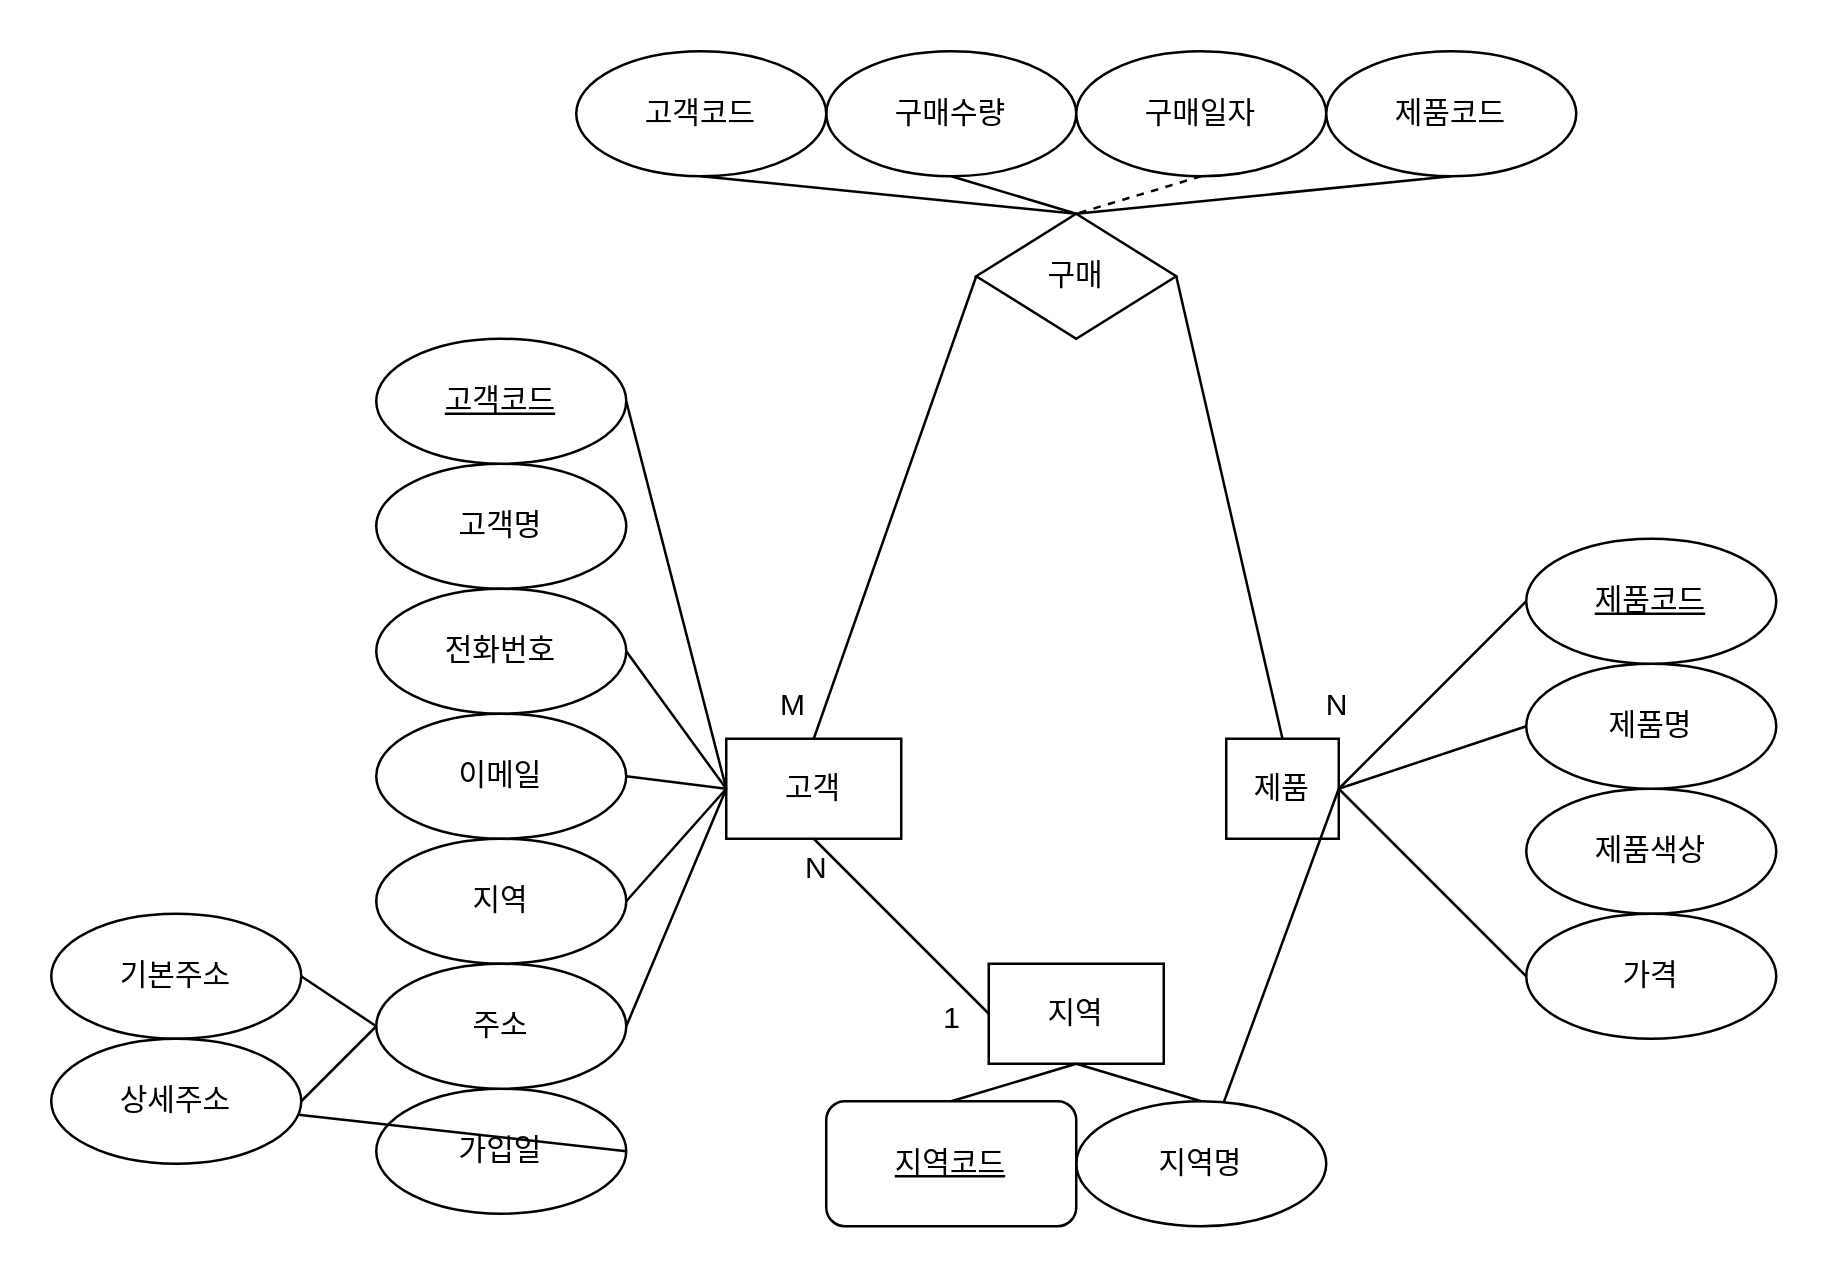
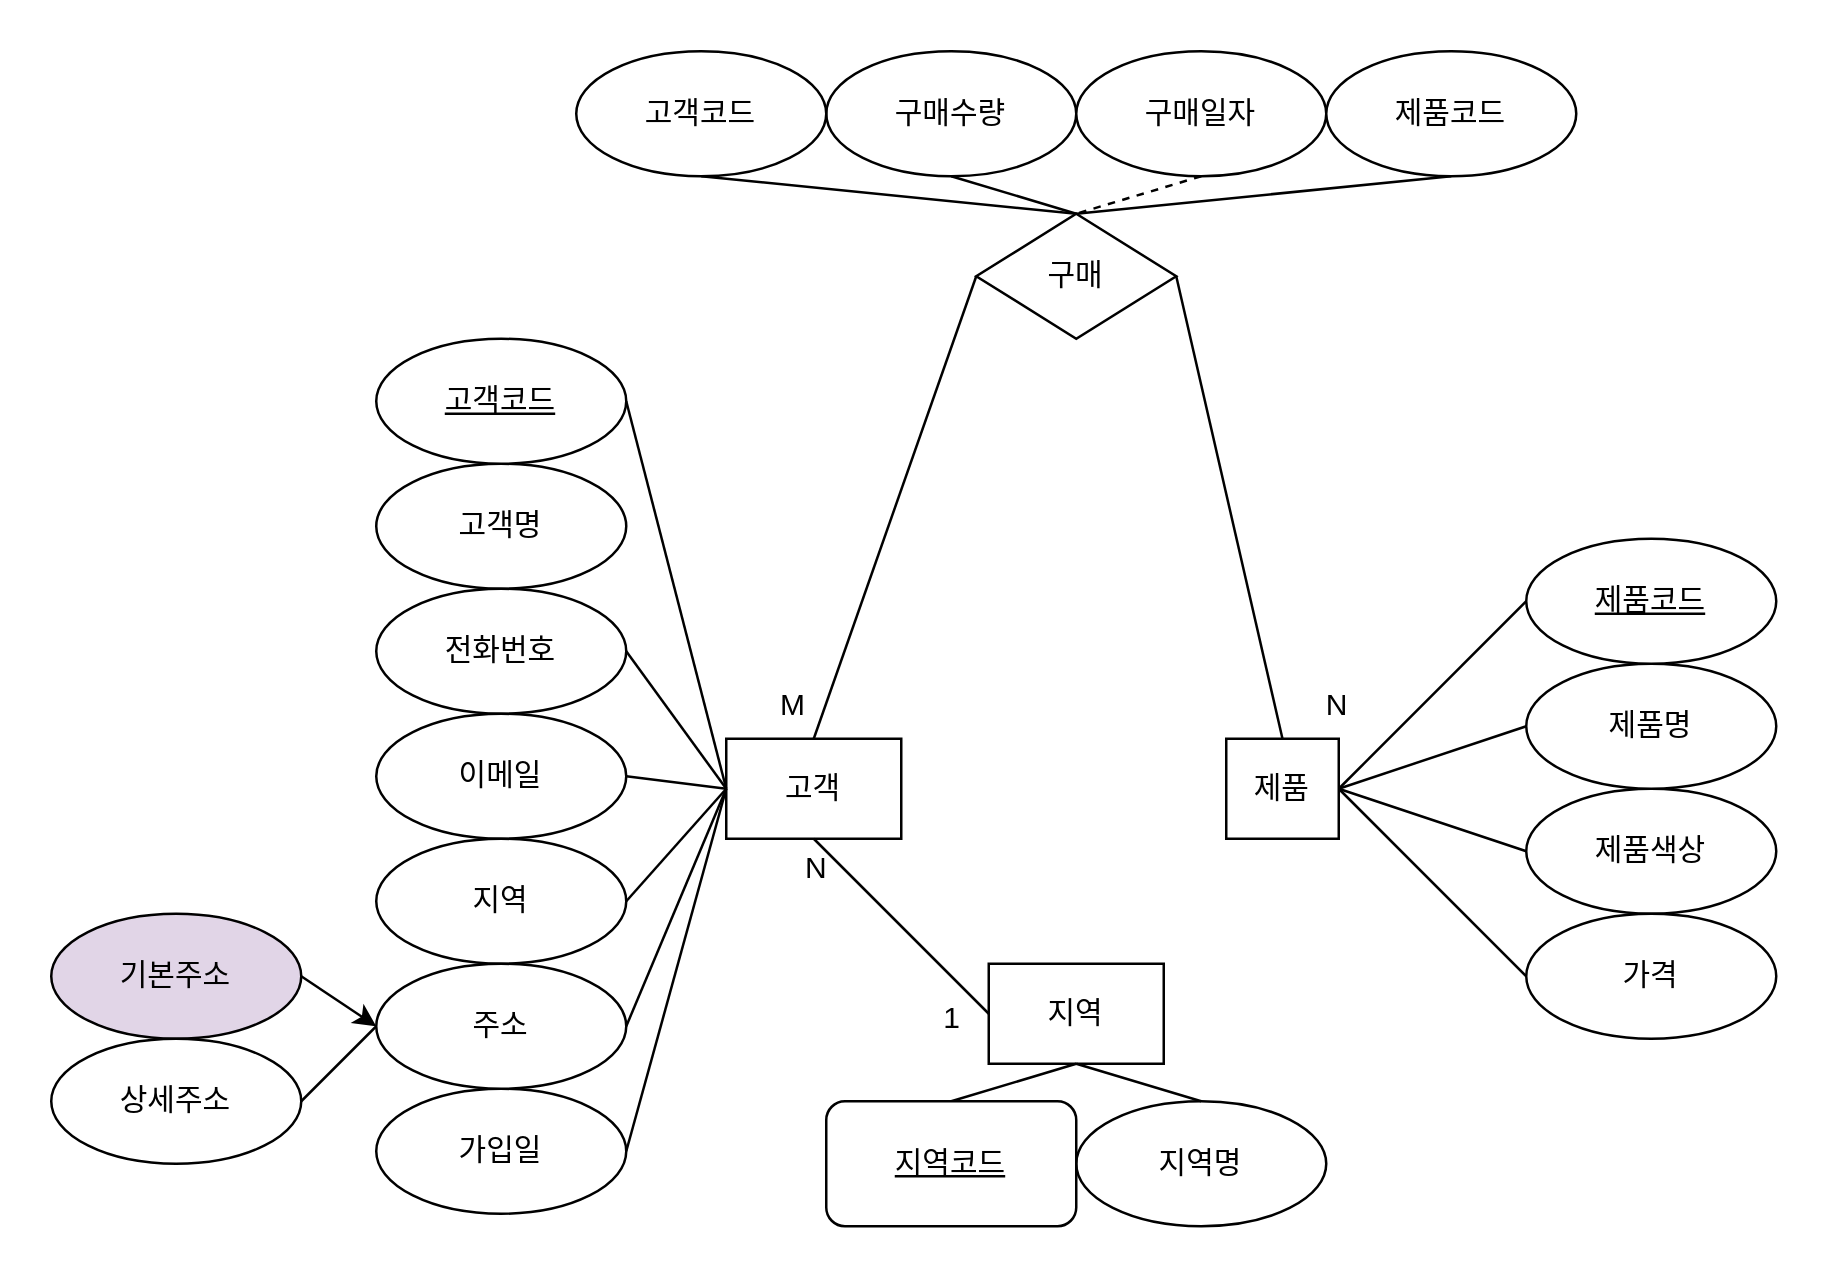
edge "제품" -- "지역명": now "제품" -- "제품색상"
node "기본주소": fillcolor #ffffff -> #e1d5e7
edge "기본주소" -- "주소": arrowhead none -> classic
edge "상세주소" -- "가입일": now "고객" -- "가입일"
